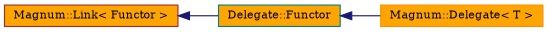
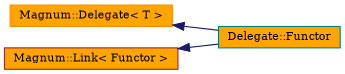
edge "Magnum::Delegate< T >" -> "Delegate::Functor": reversed
